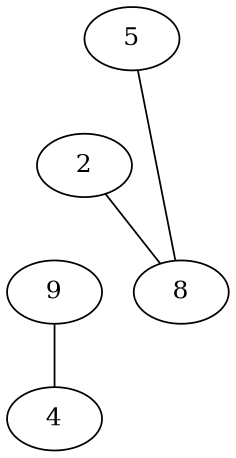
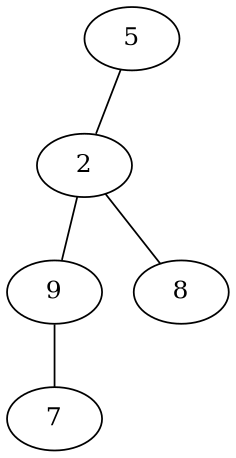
edge "5" -- "8": now "5" -- "2"
edge "2" -- "9": added
node "4": label "4" -> "7"
